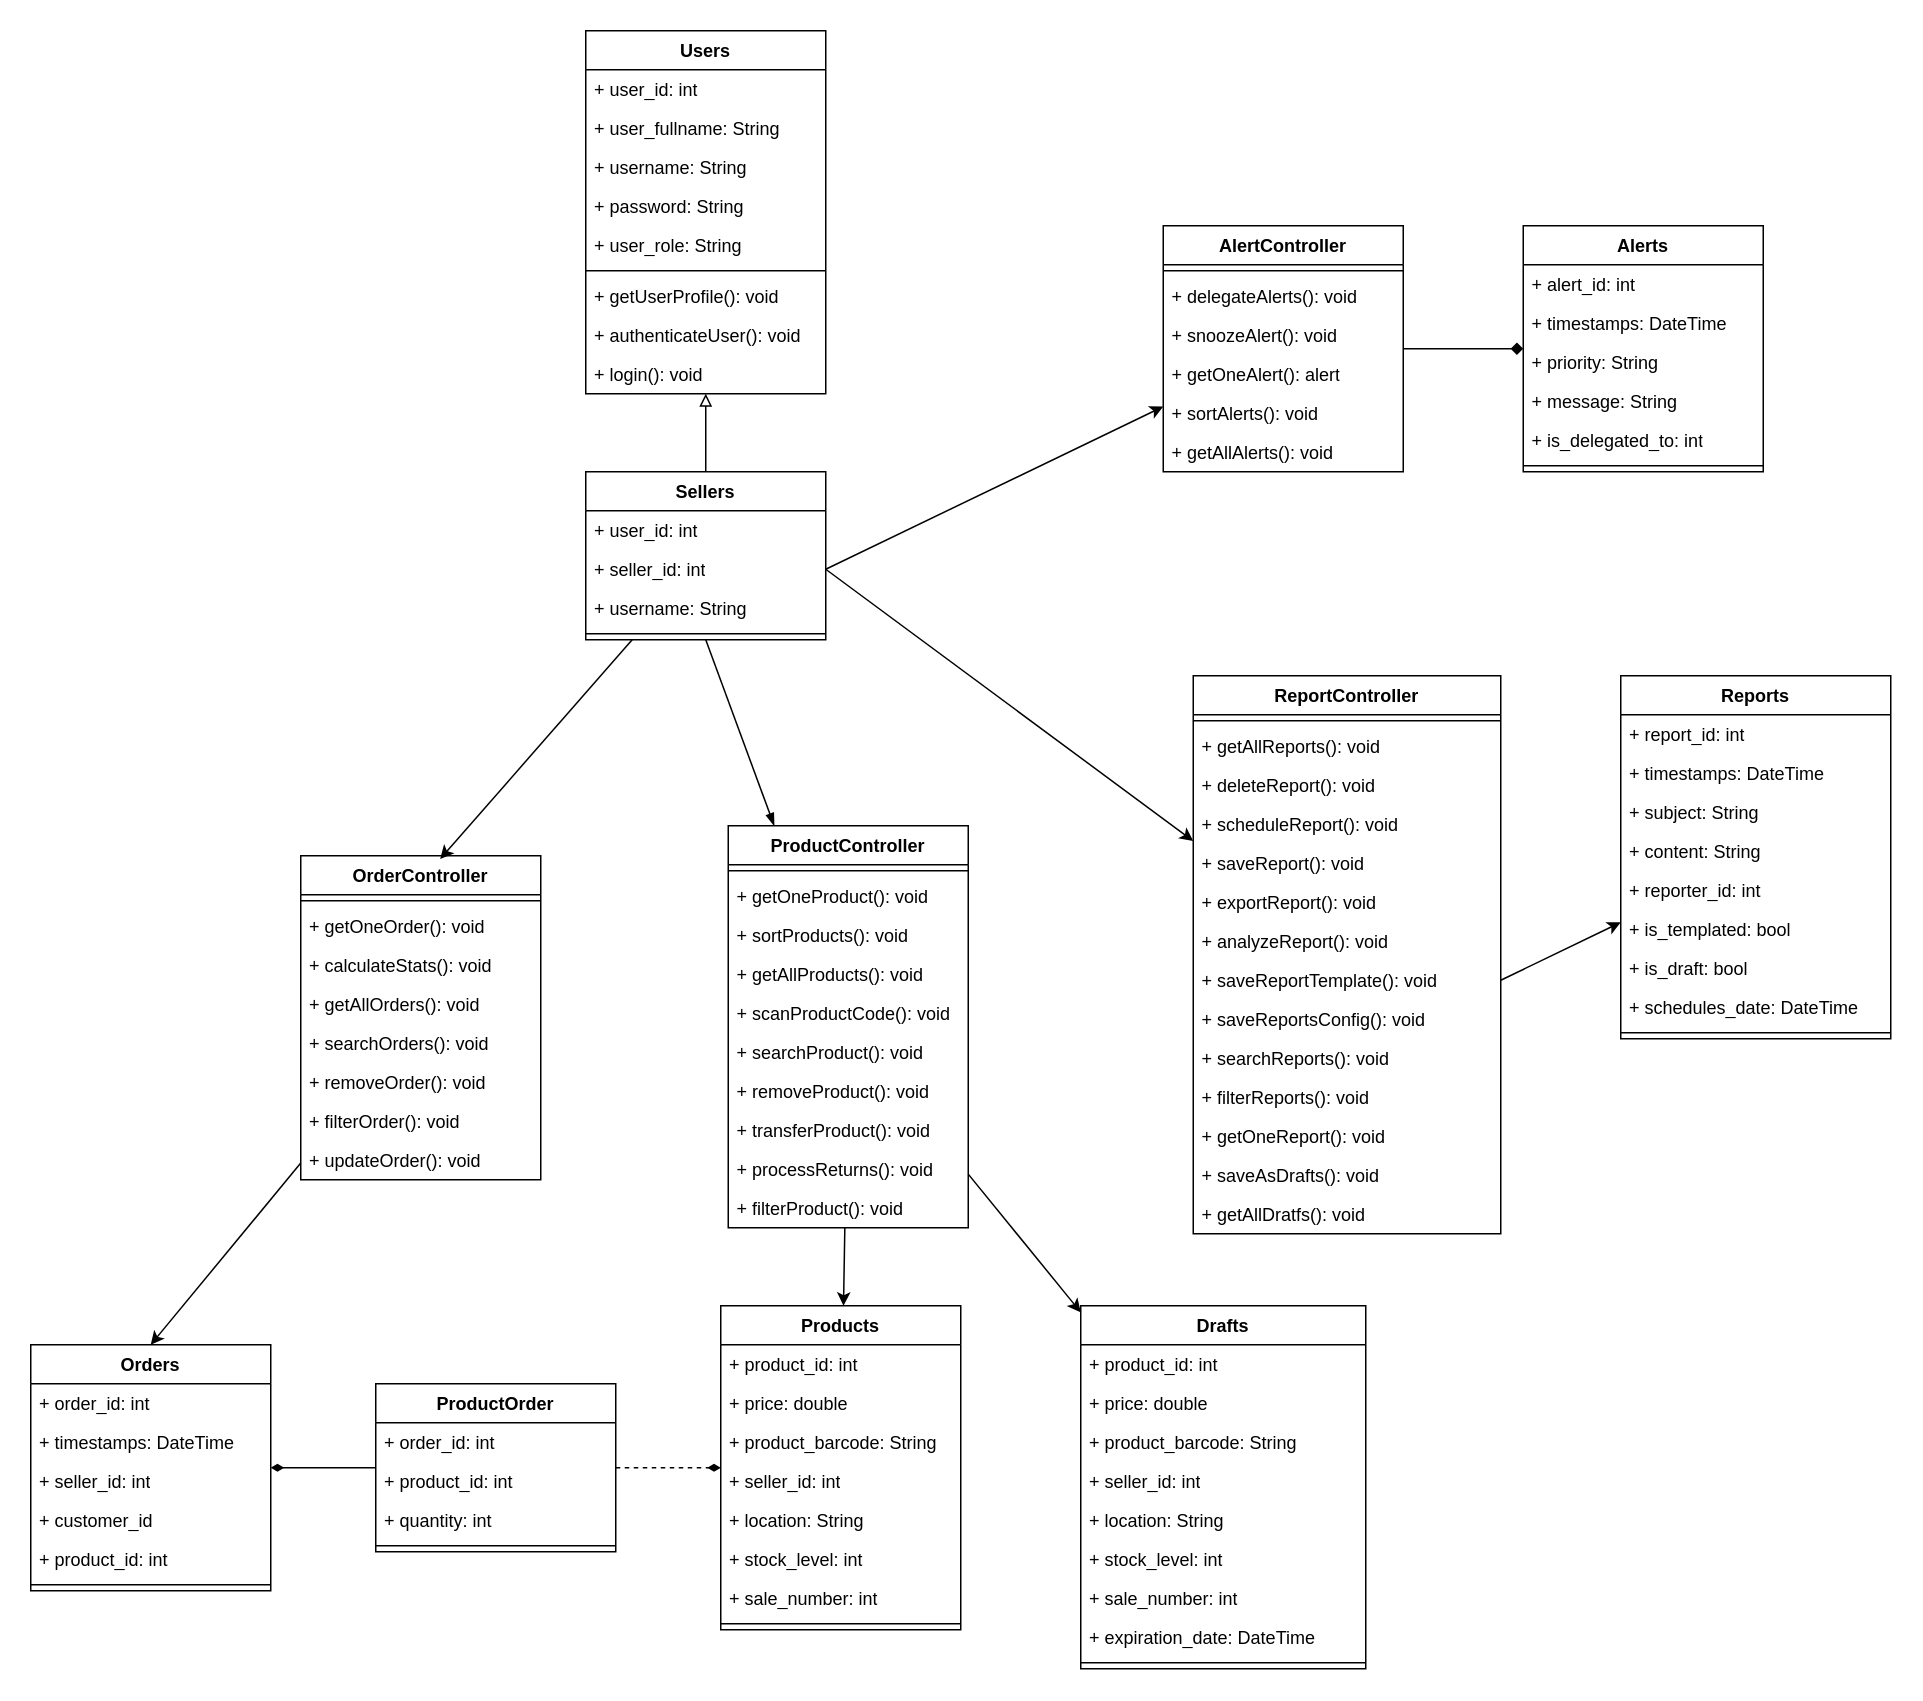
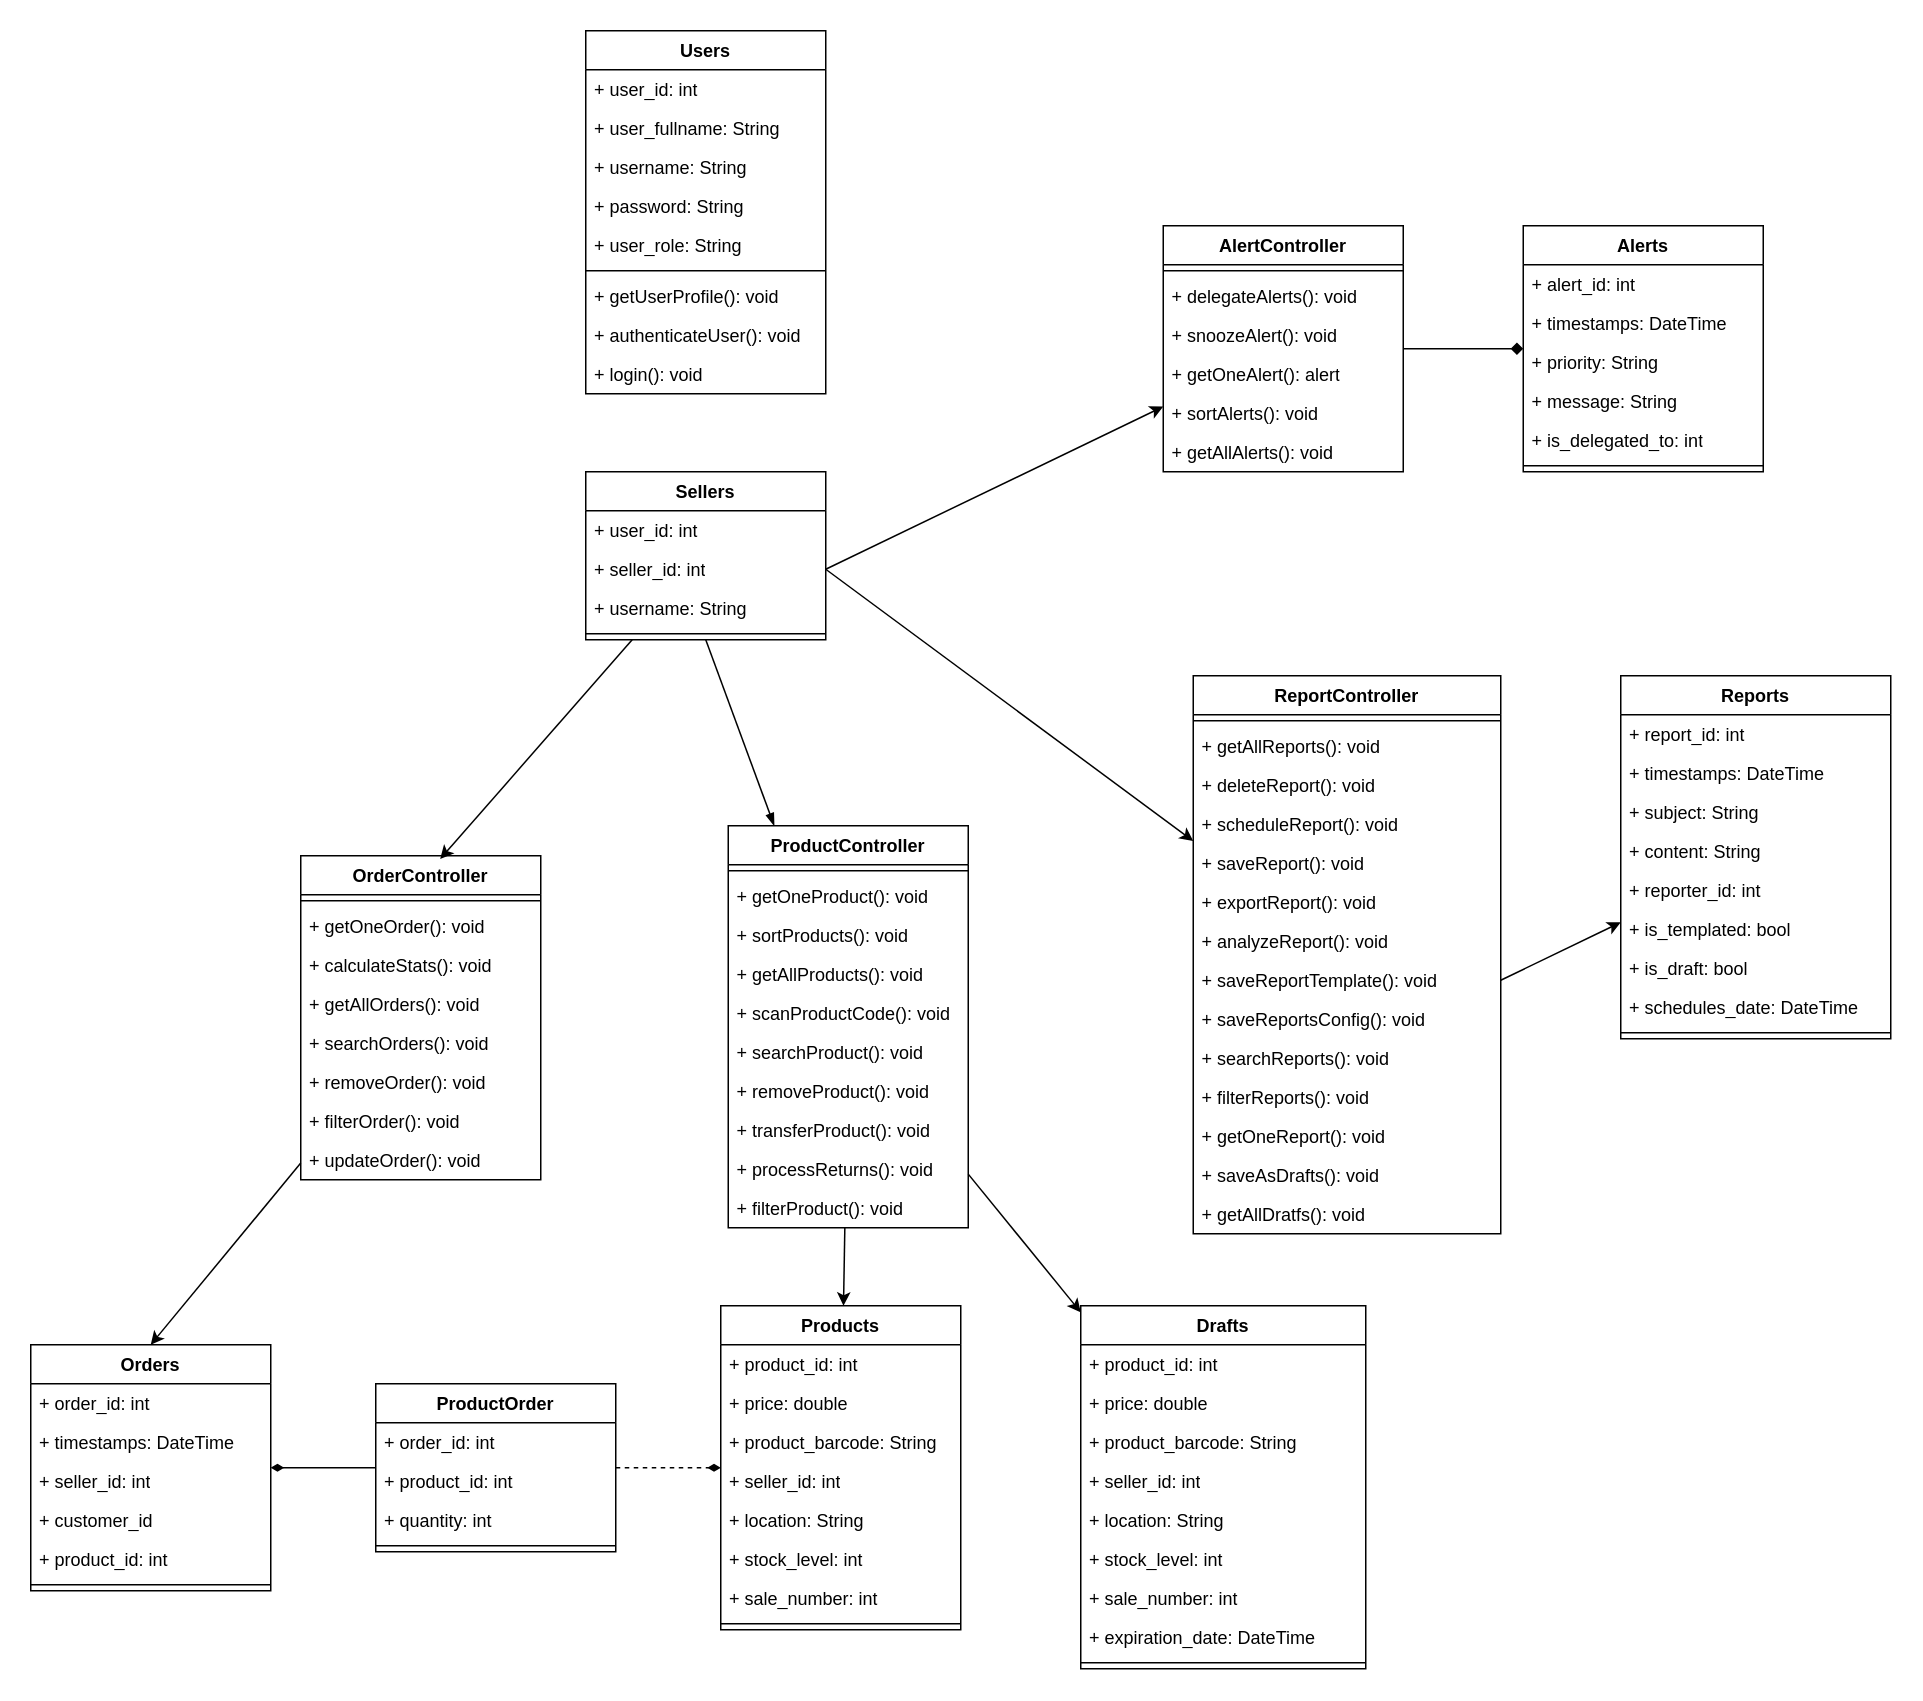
edge "Sellers" -> "Users": removed
